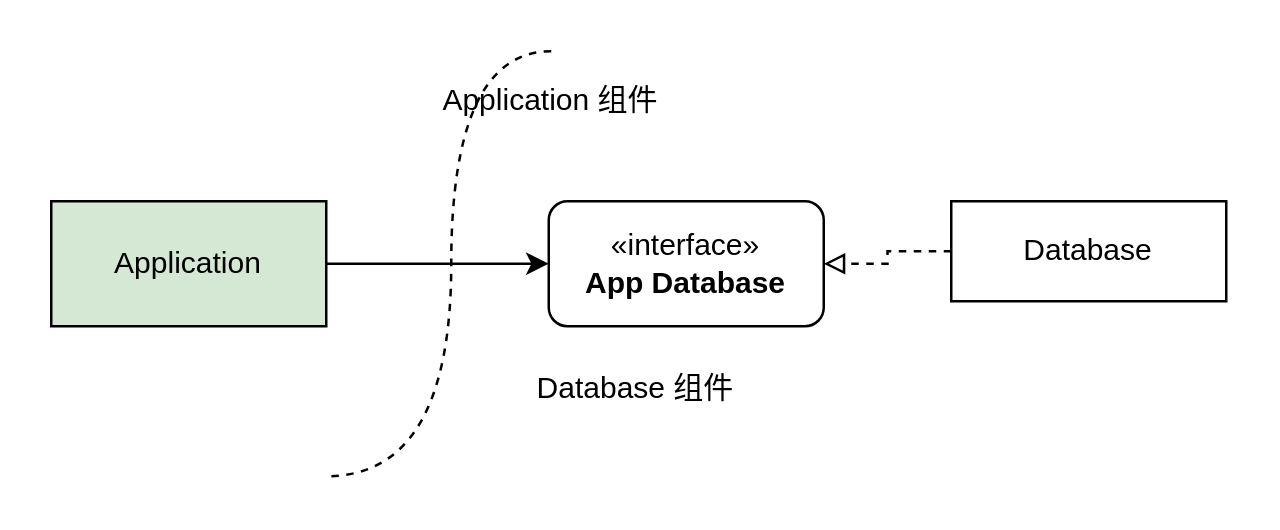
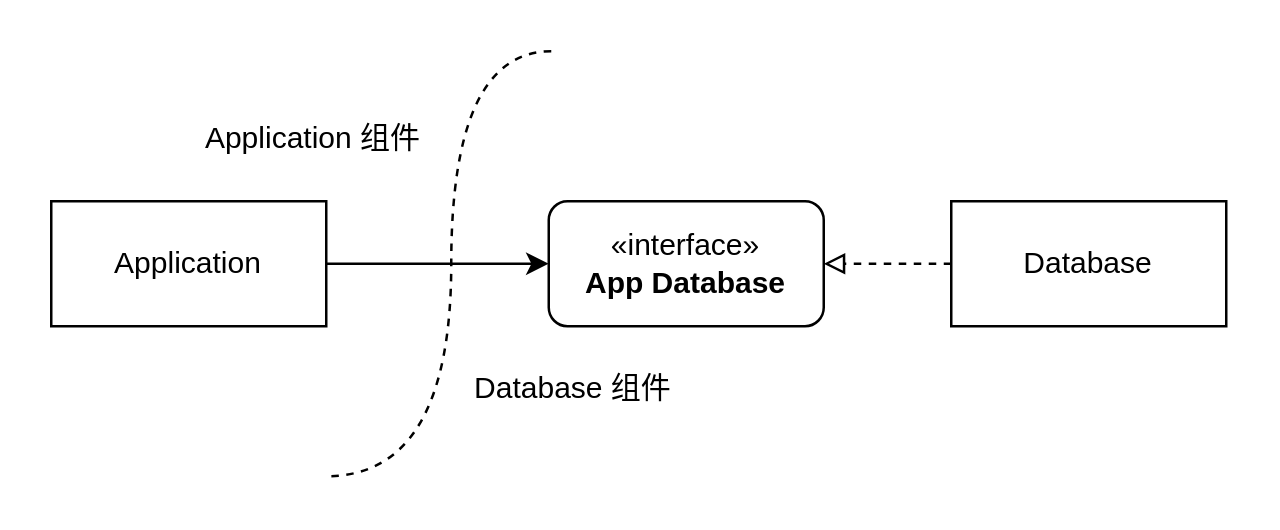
node "Application 组件": moved (551, 101) -> (314, 139)
node "Database": size 275x100 -> 275x125
node "Application": fillcolor #d5e8d4 -> #ffffff
node "Database 组件": moved (636, 389) -> (574, 389)
